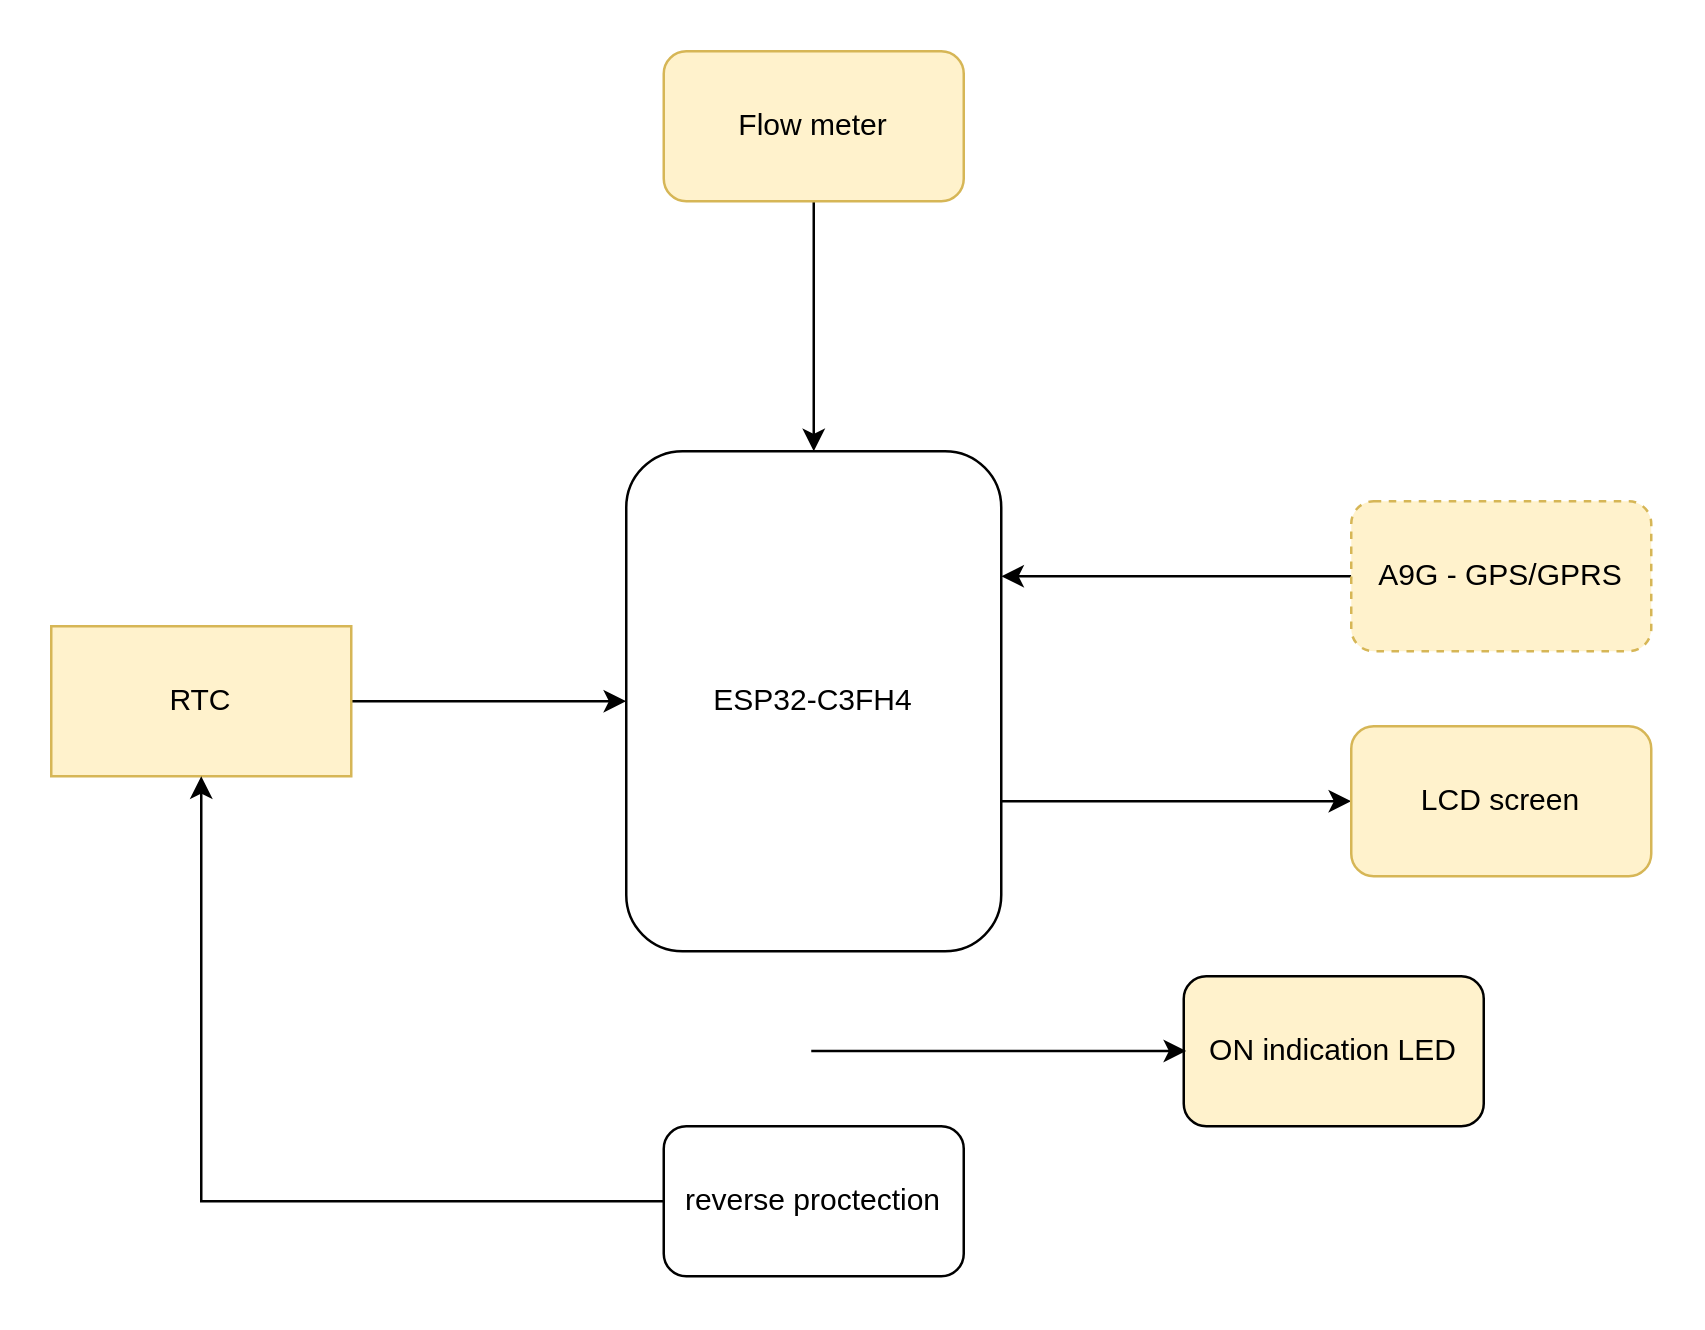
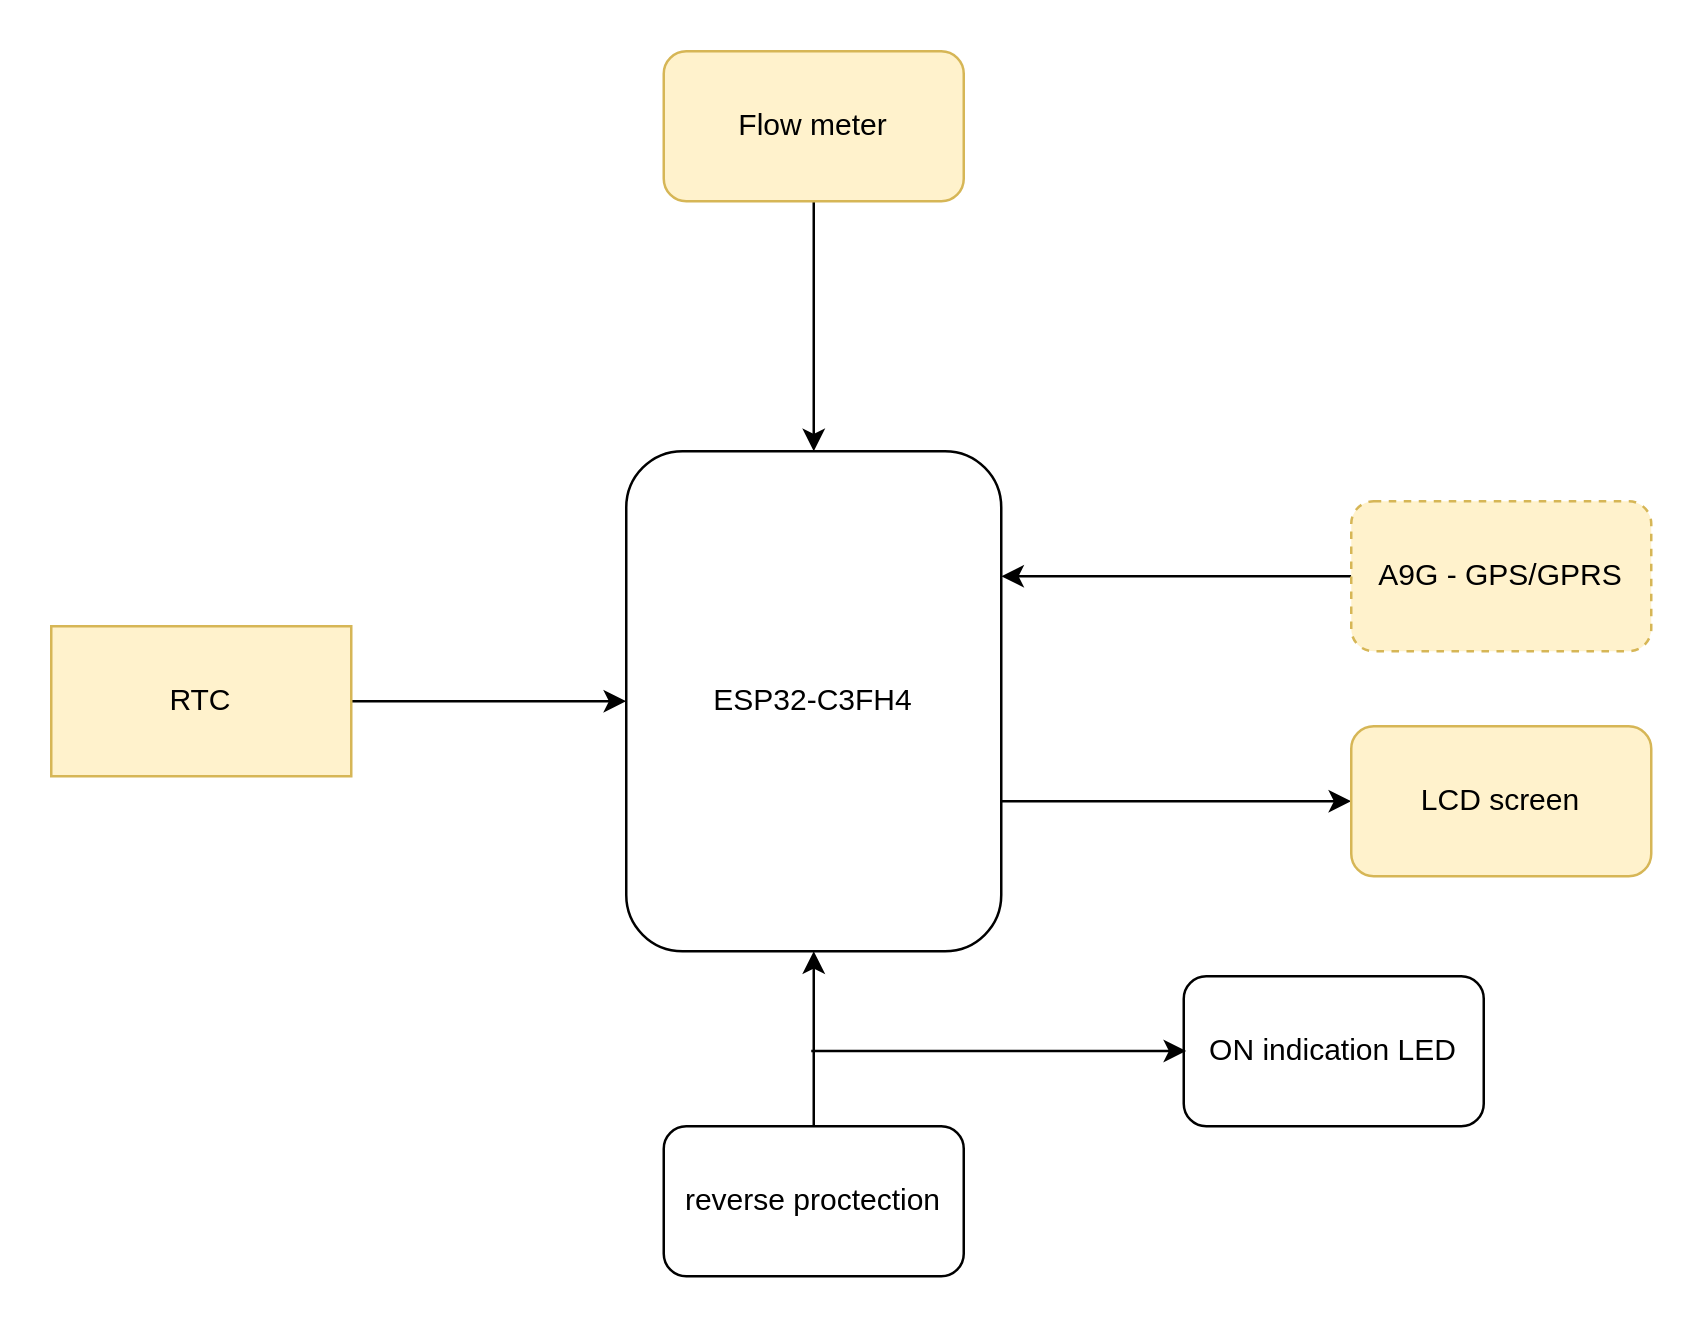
node "ON indication LED": fillcolor #fff2cc -> #ffffff
edge "reverse proctection" -> "RTC": now "reverse proctection" -> "ESP32-C3FH4"
